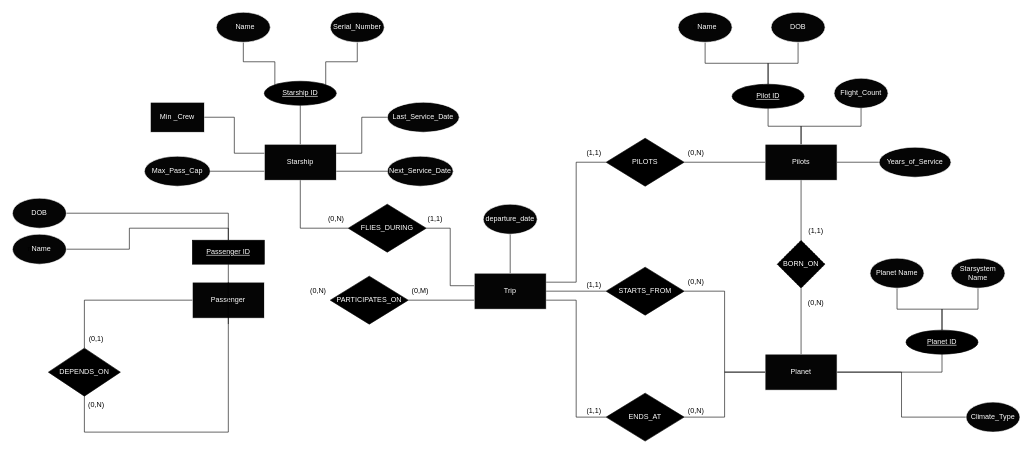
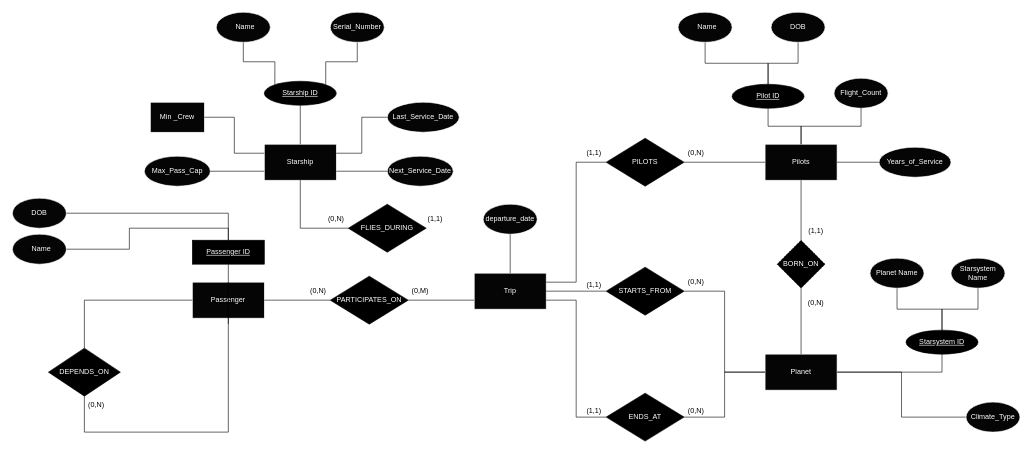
edge "FLIES_DURING" -- "Trip": removed
edge "Passenger" -- "PARTICIPATES_ON": added
node "(0,1)": removed
node "Planet ID": label "Planet ID" -> "Starsystem ID"
